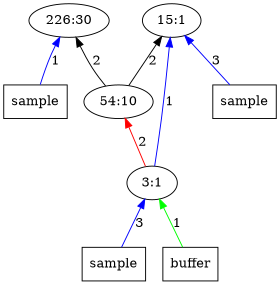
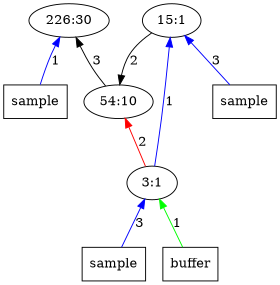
edge "54:10" -> "226:30": label "2" -> "3"
edge "54:10" -> "15:1": reversed
